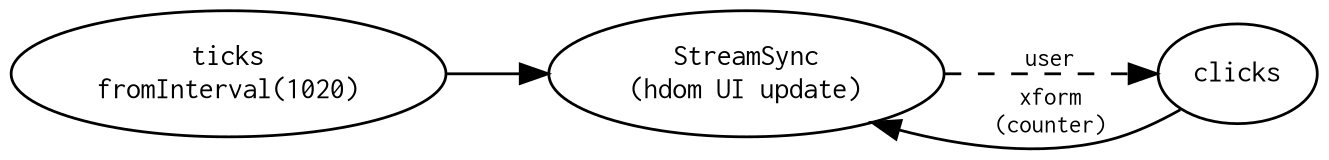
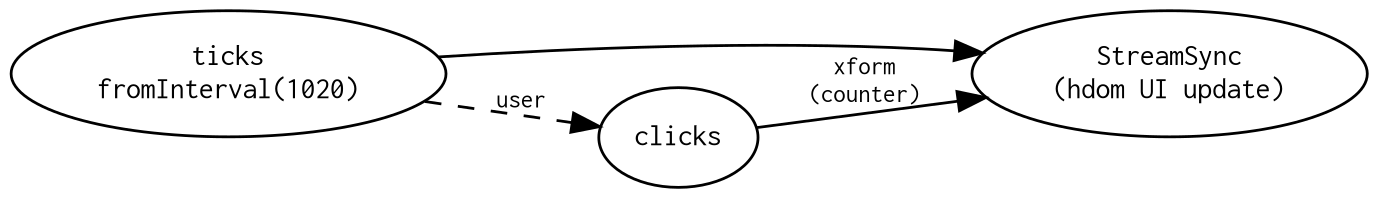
edge "StreamSync (hdom UI update)" -> "clicks": now "ticks fromInterval(1020)" -> "clicks"
